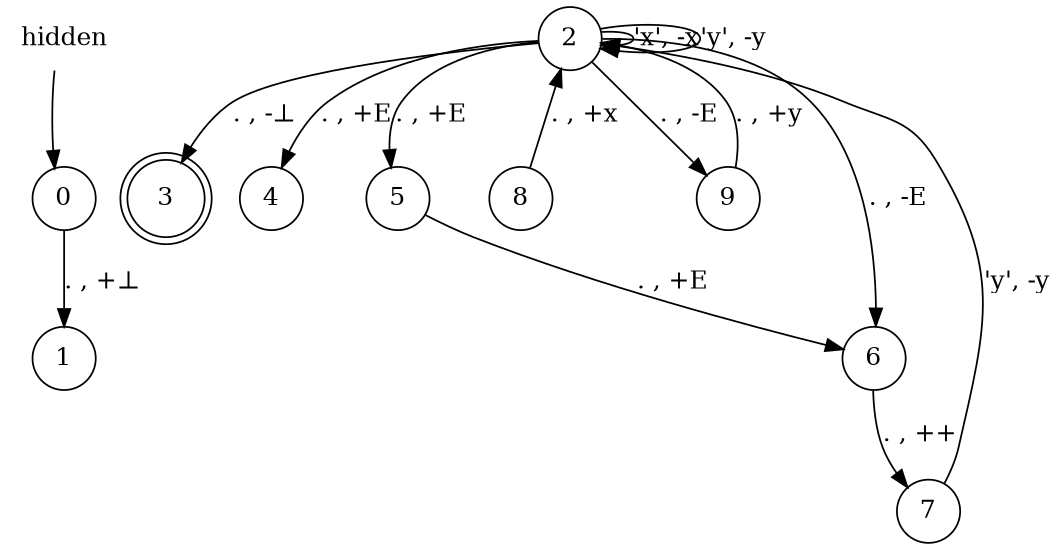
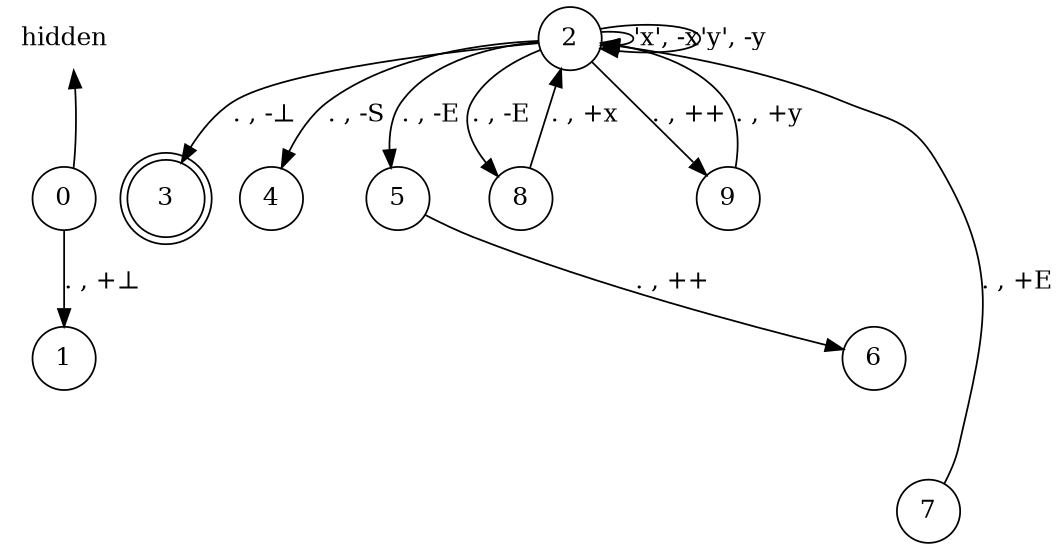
edge "2" -> "6": now "2" -> "8"
edge "hidden" -> "0": reversed
edge "2" -> "4": label ". , +E" -> ". , -S"
edge "2" -> "5": label ". , +E" -> ". , -E"
edge "2" -> "9": label ". , -E" -> ". , ++"
edge "5" -> "6": label ". , +E" -> ". , ++"
edge "7" -> "2": label "'y', -y" -> ". , +E"
edge "6" -> "7": removed, label ". , ++"
